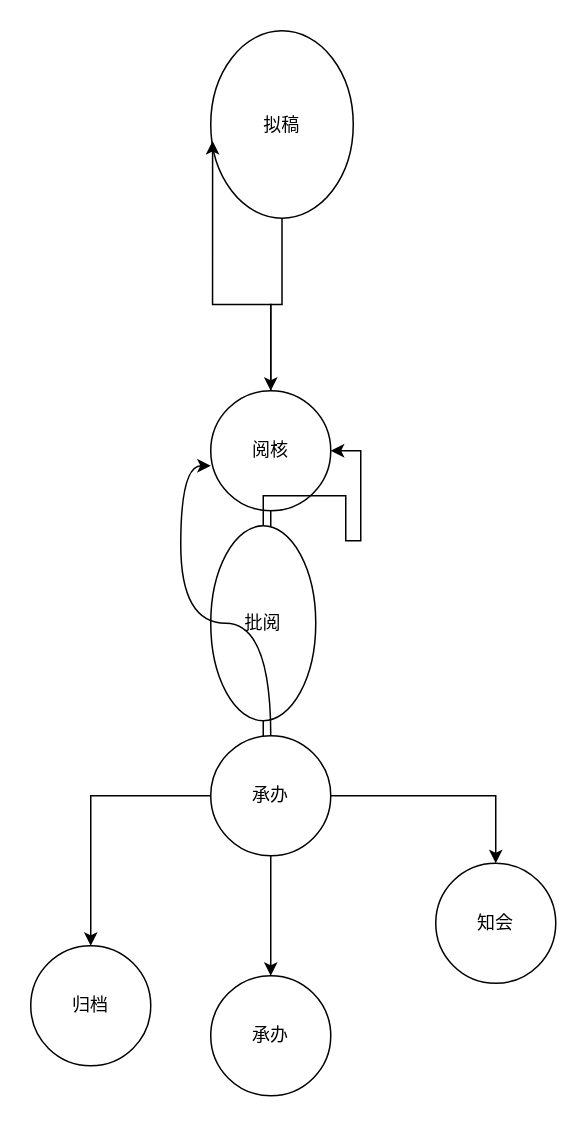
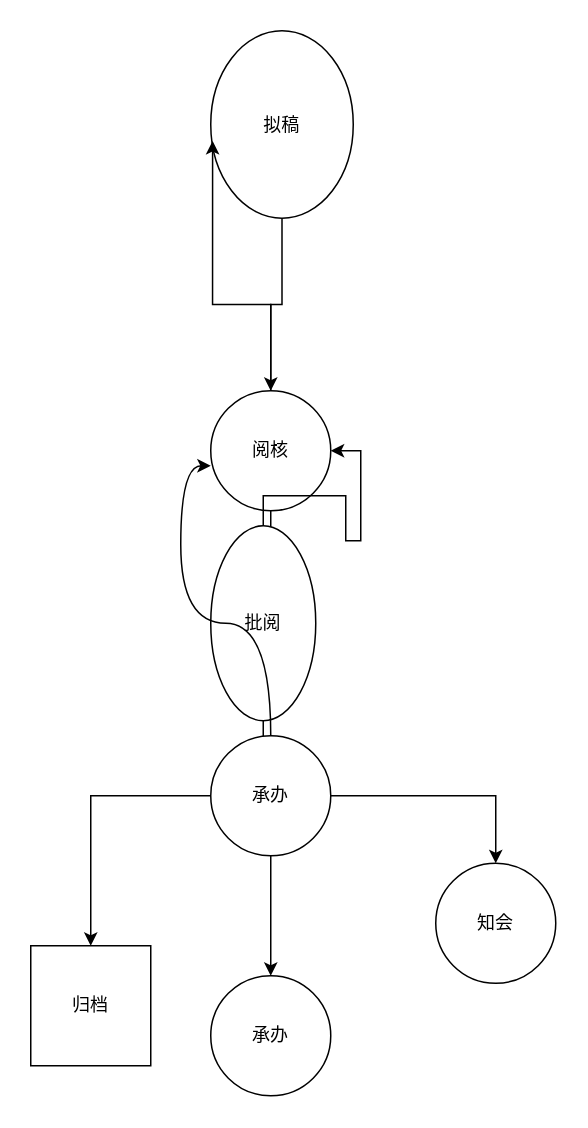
node "归档": shape ellipse -> rectangle
